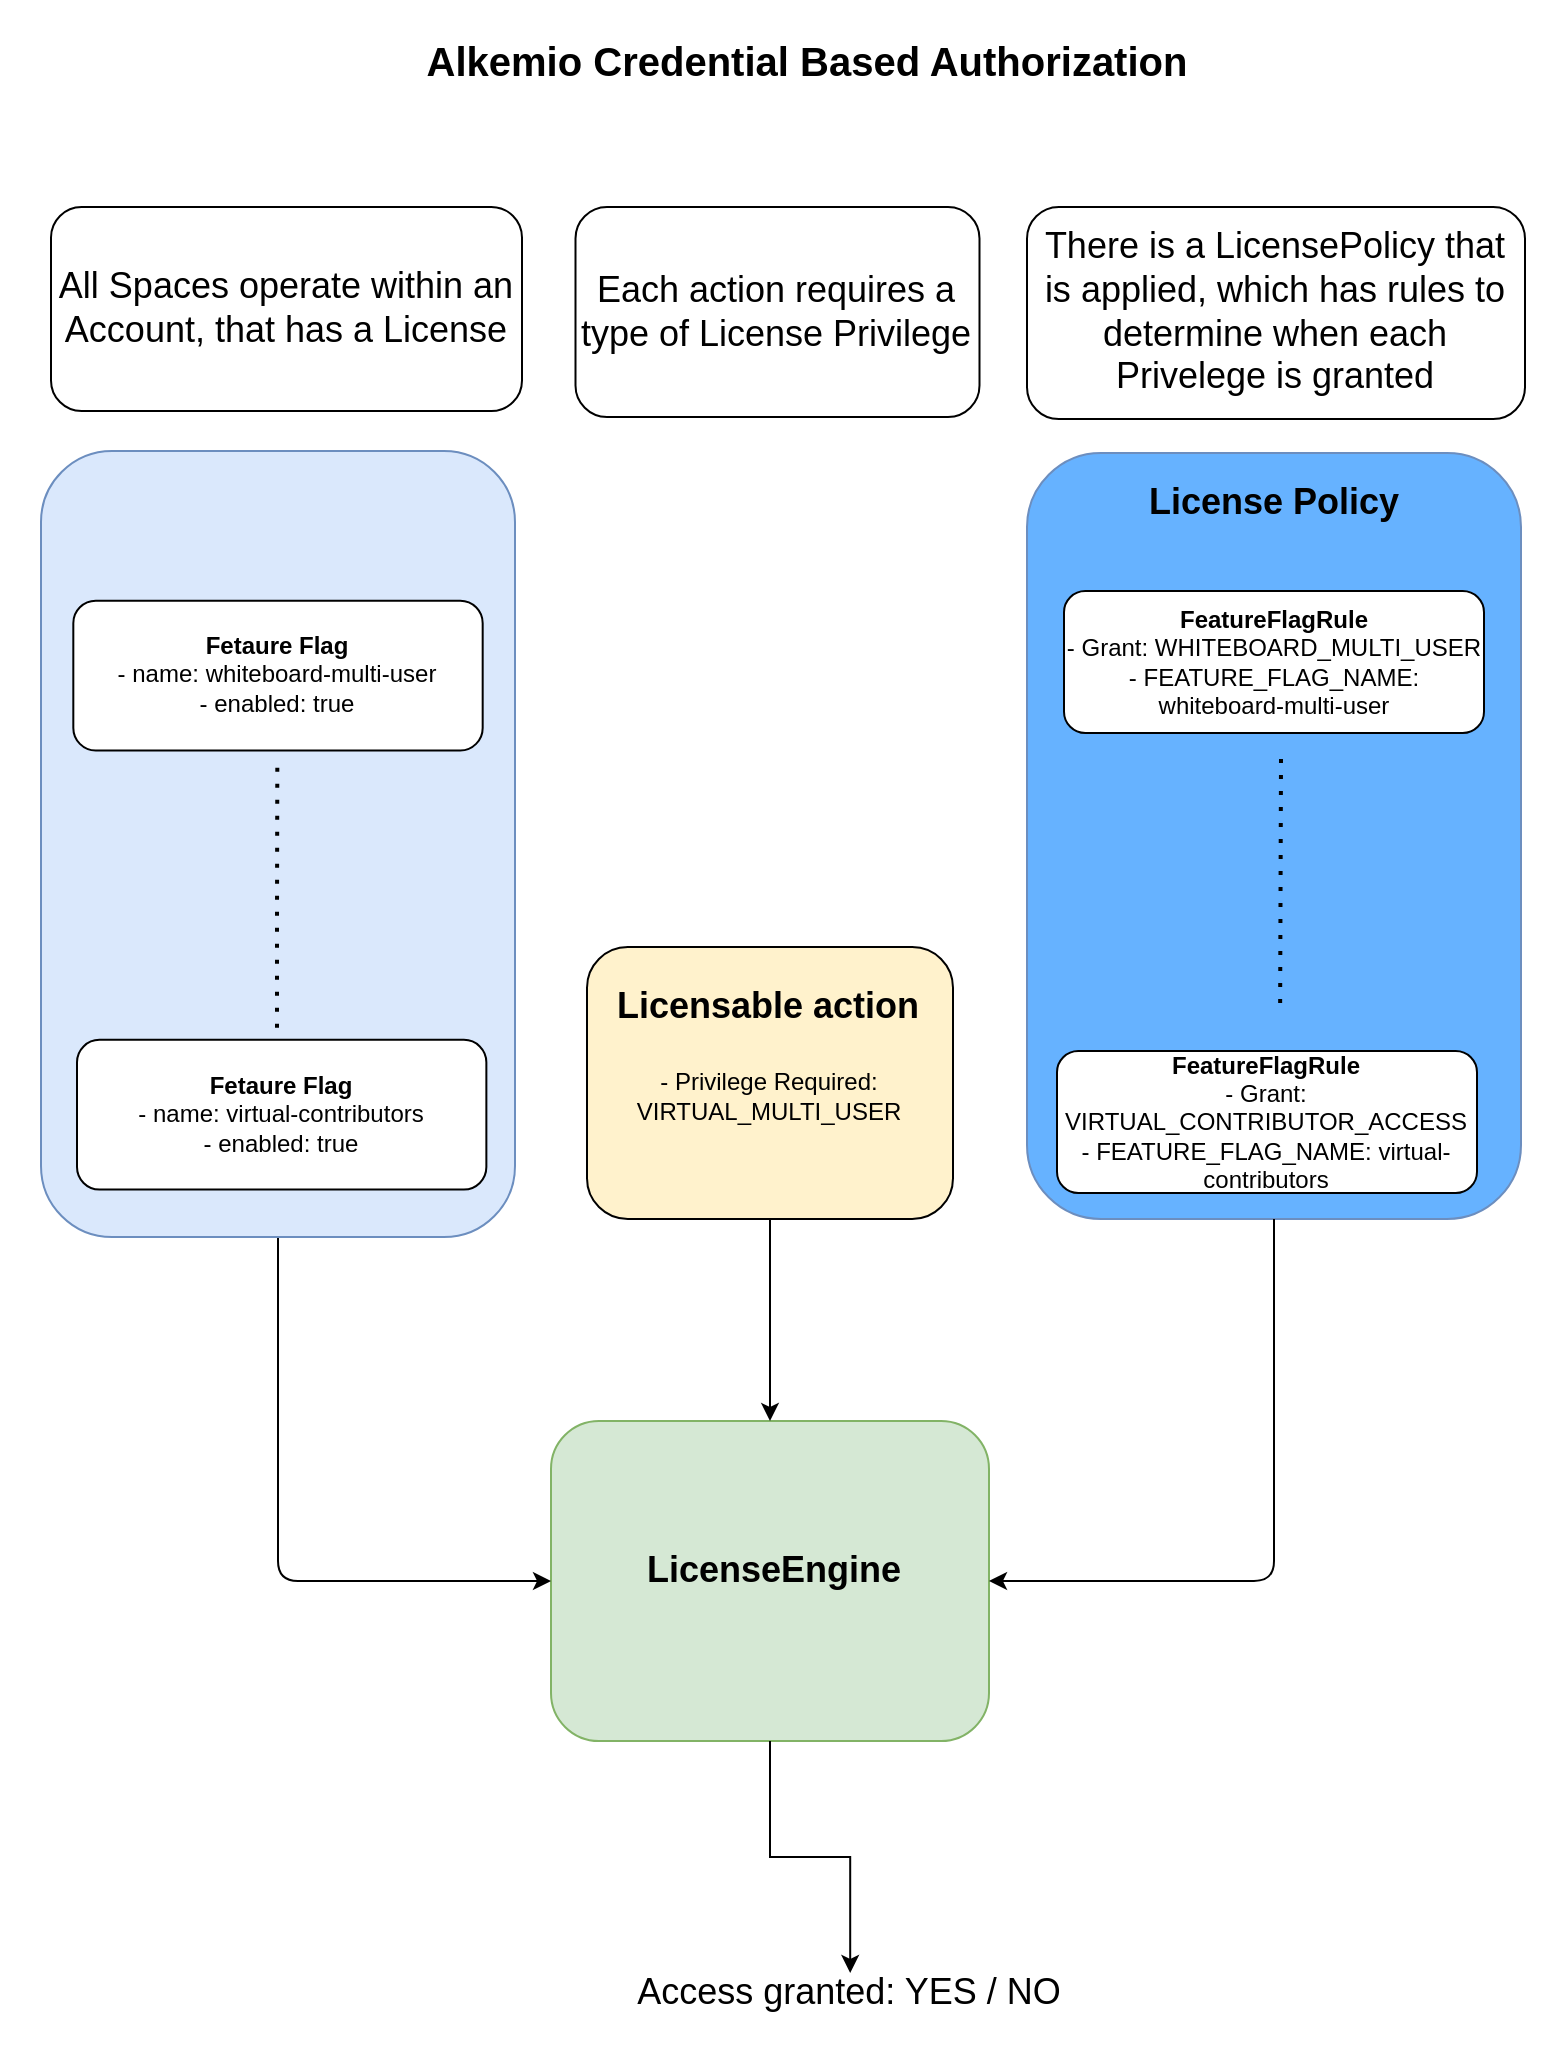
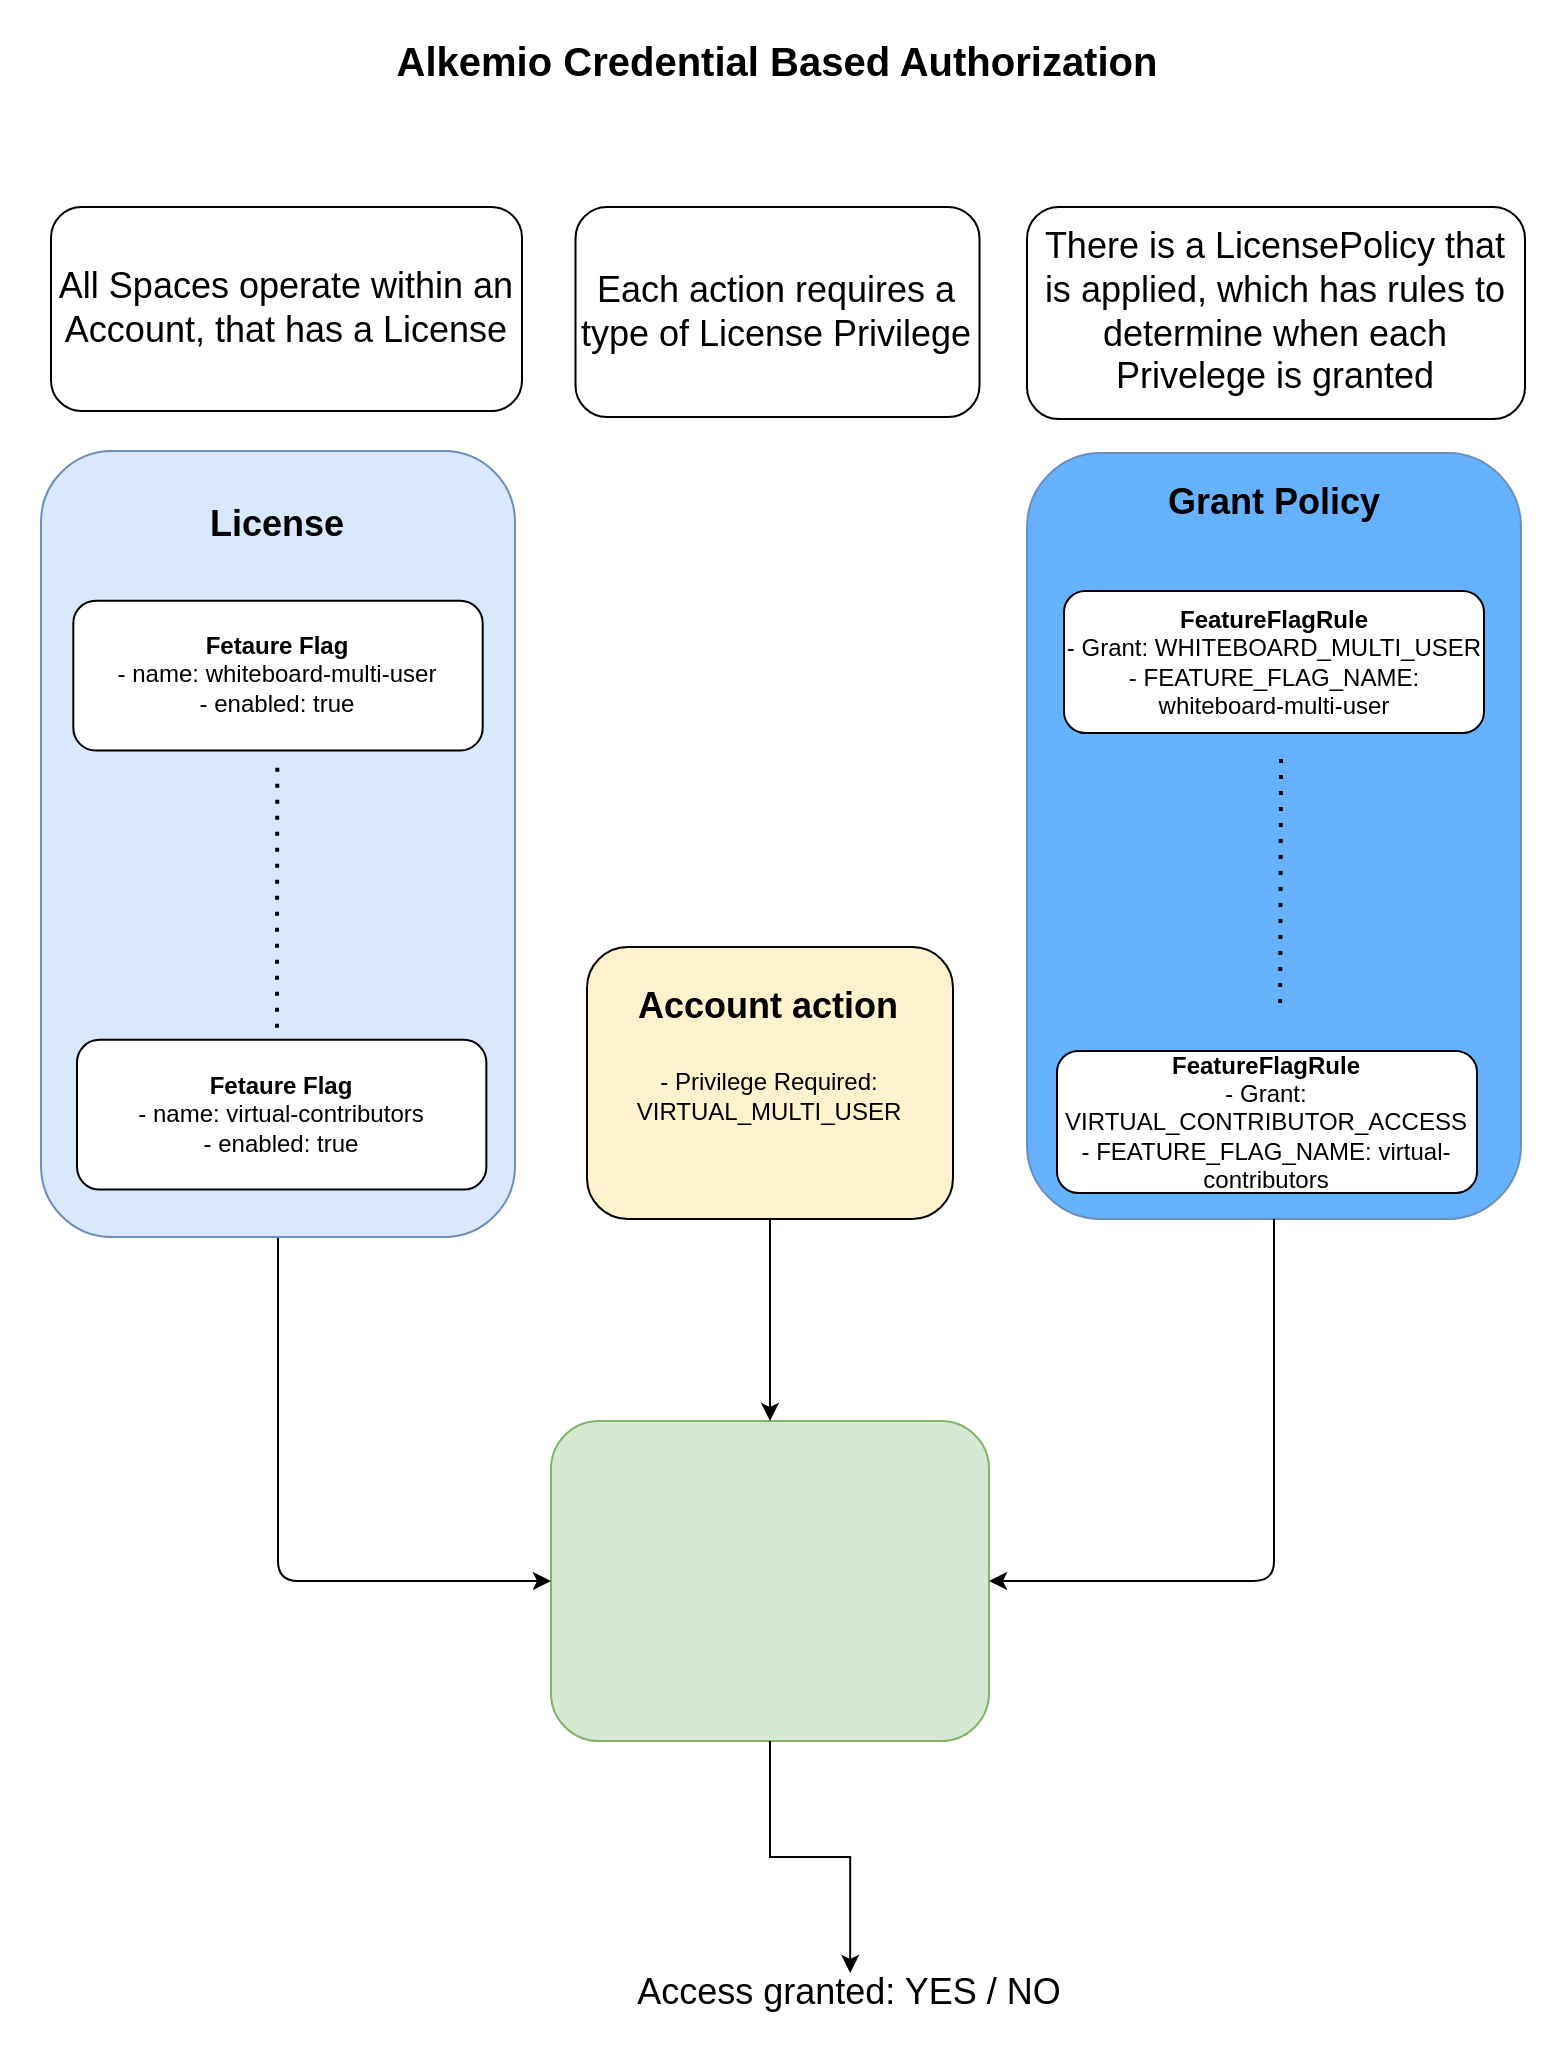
node "Alkemio Credential Based Authorization": moved (808, 61) -> (778, 61)
node "License Policy": label "License Policy" -> "Grant Policy"
node "License": added
node "Licensable action": label "Licensable action" -> "Account action"
node "LicenseEngine": removed
